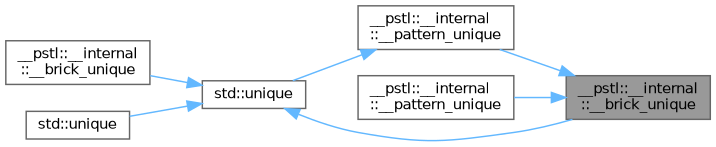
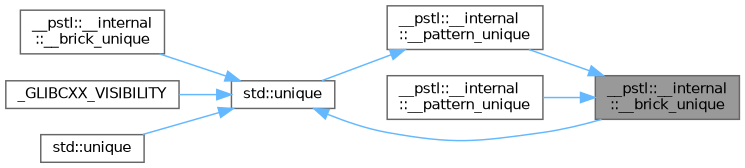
node "_GLIBCXX_VISIBILITY": added
